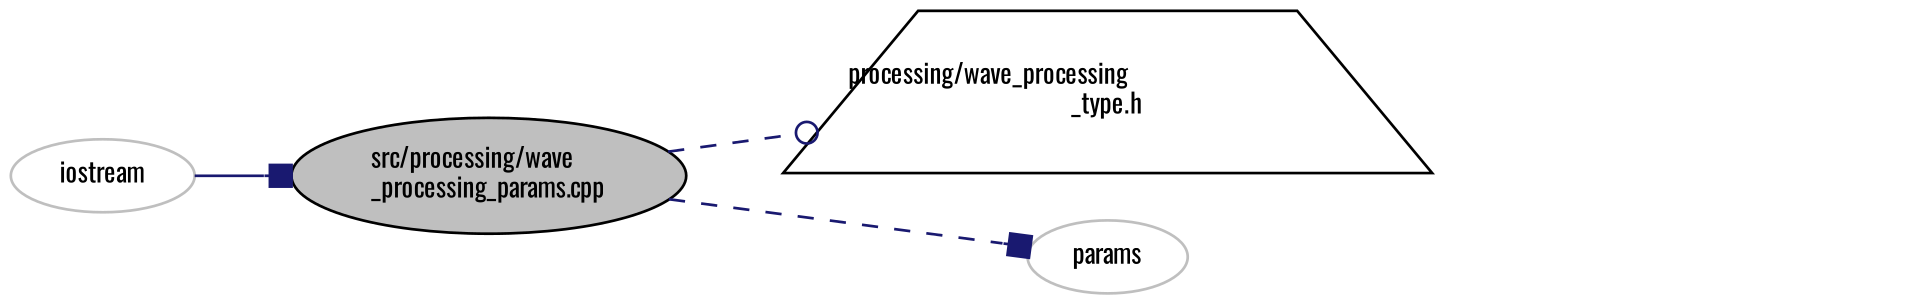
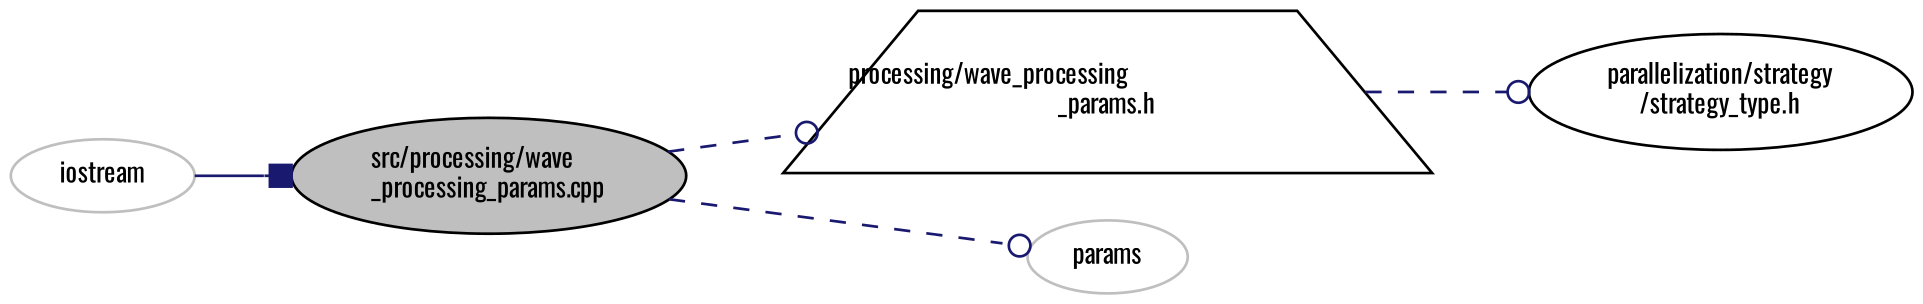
node "processing/wave_processing _type.h": label "processing/wave_processing _type.h" -> "processing/wave_processing _params.h"
node "parallelization/strategy /strategy_type.h": added
edge "src/processing/wave _processing_params.cpp" -> "params": arrowhead box -> odot
